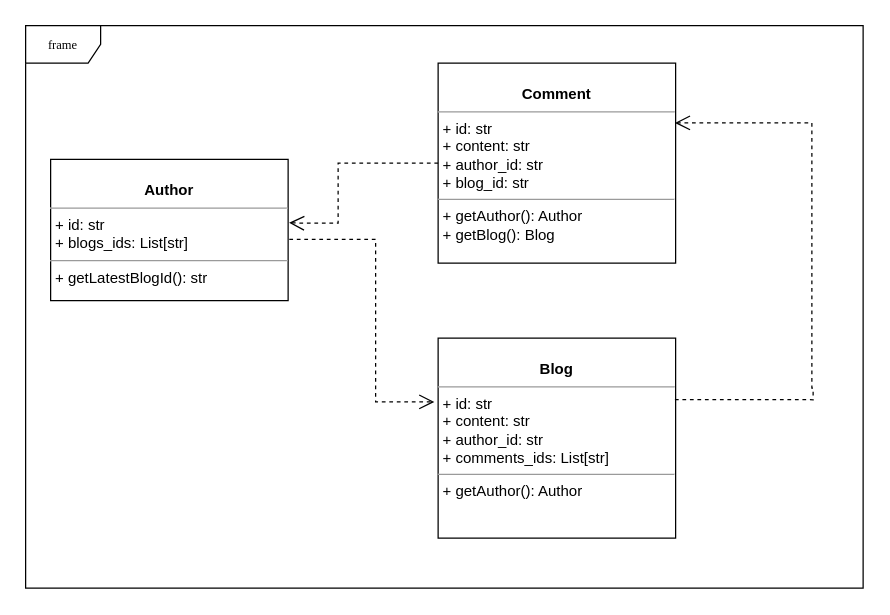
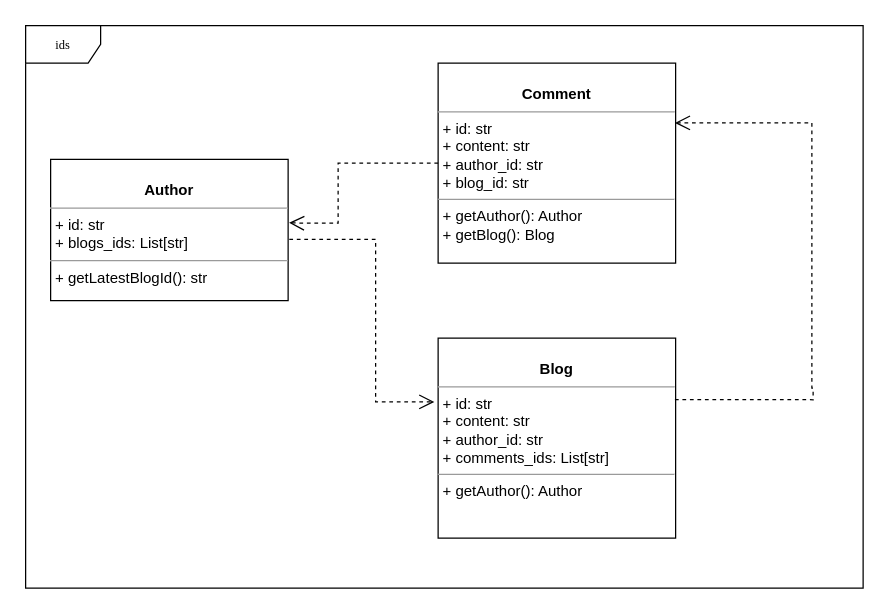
node "frame": label "frame" -> "ids"
